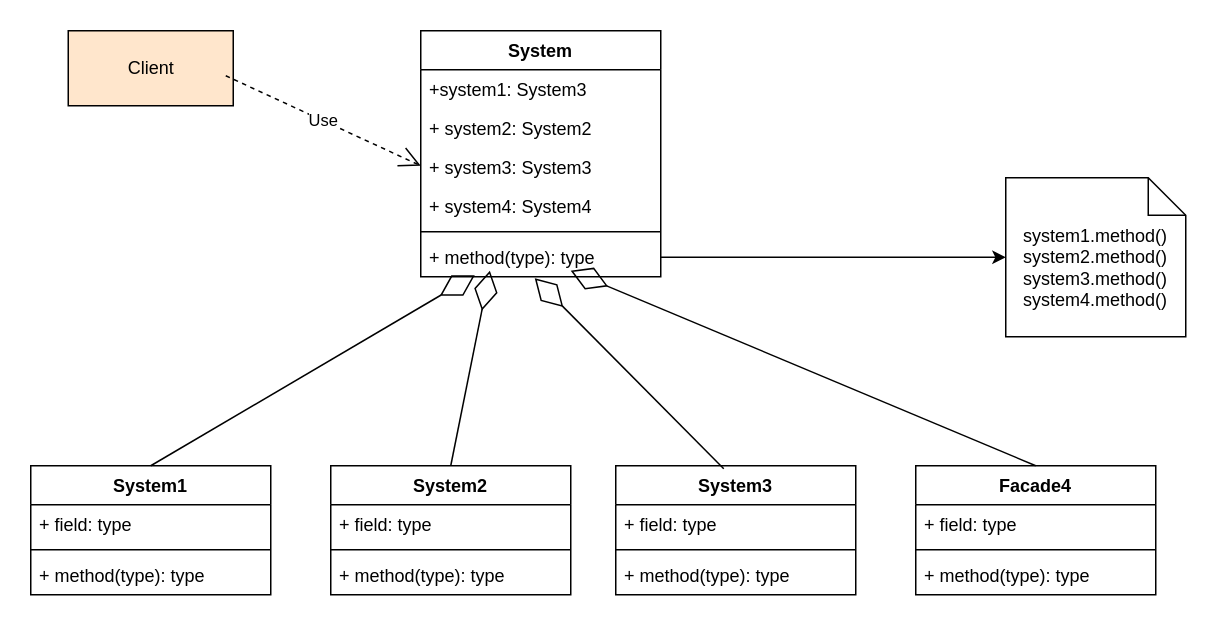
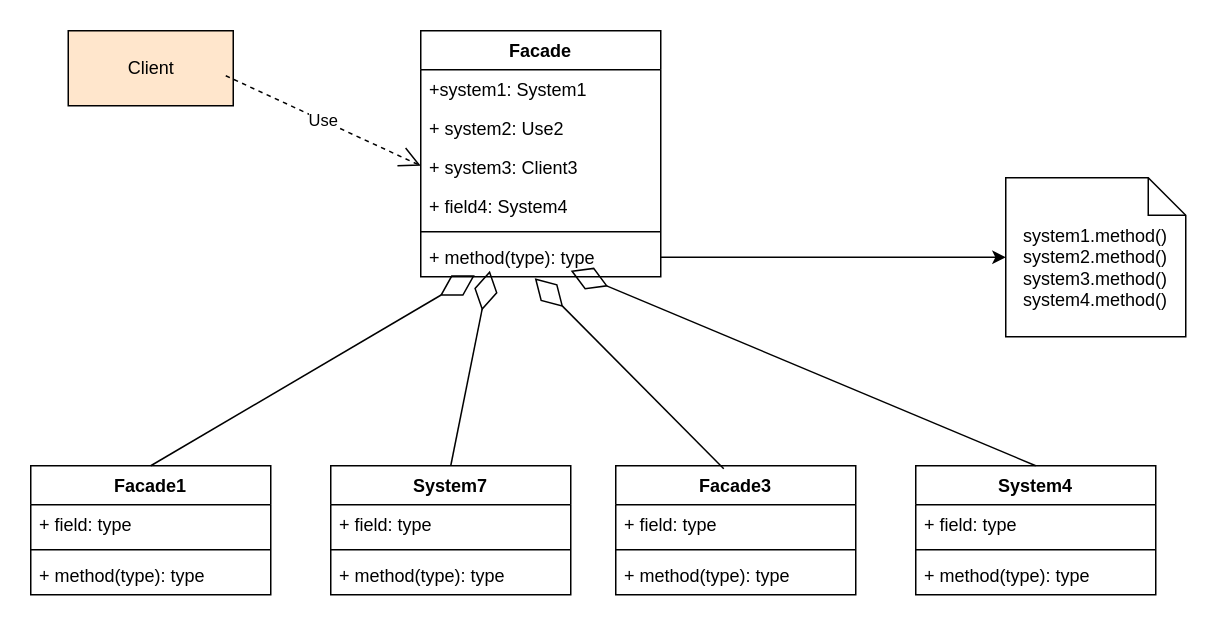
node "System": label "System" -> "Facade"
node "+system1: System3": label "+system1: System3" -> "+system1: System1"
node "+ system2: System2": label "+ system2: System2" -> "+ system2: Use2"
node "+ system3: System3": label "+ system3: System3" -> "+ system3: Client3"
node "+ system4: System4": label "+ system4: System4" -> "+ field4: System4"
node "System1": label "System1" -> "Facade1"
node "System2": label "System2" -> "System7"
node "System3": label "System3" -> "Facade3"
node "Facade4": label "Facade4" -> "System4"
